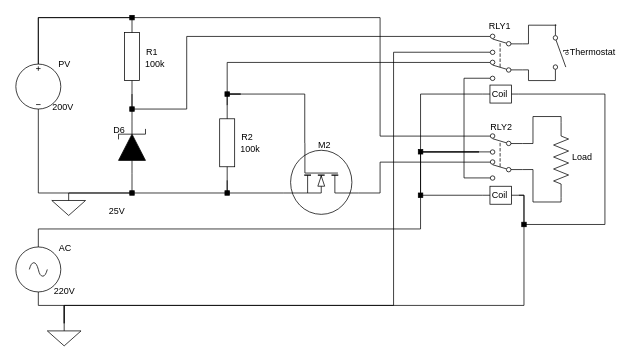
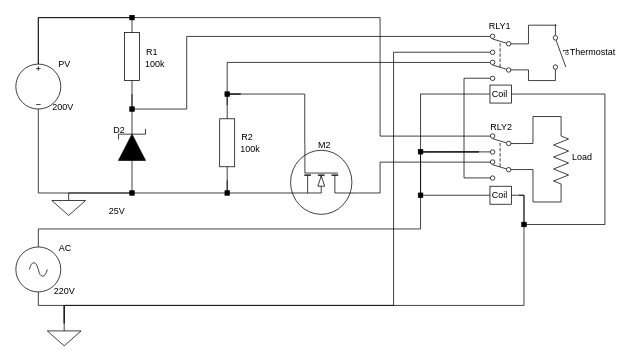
node "D6": label "D6" -> "D2"
